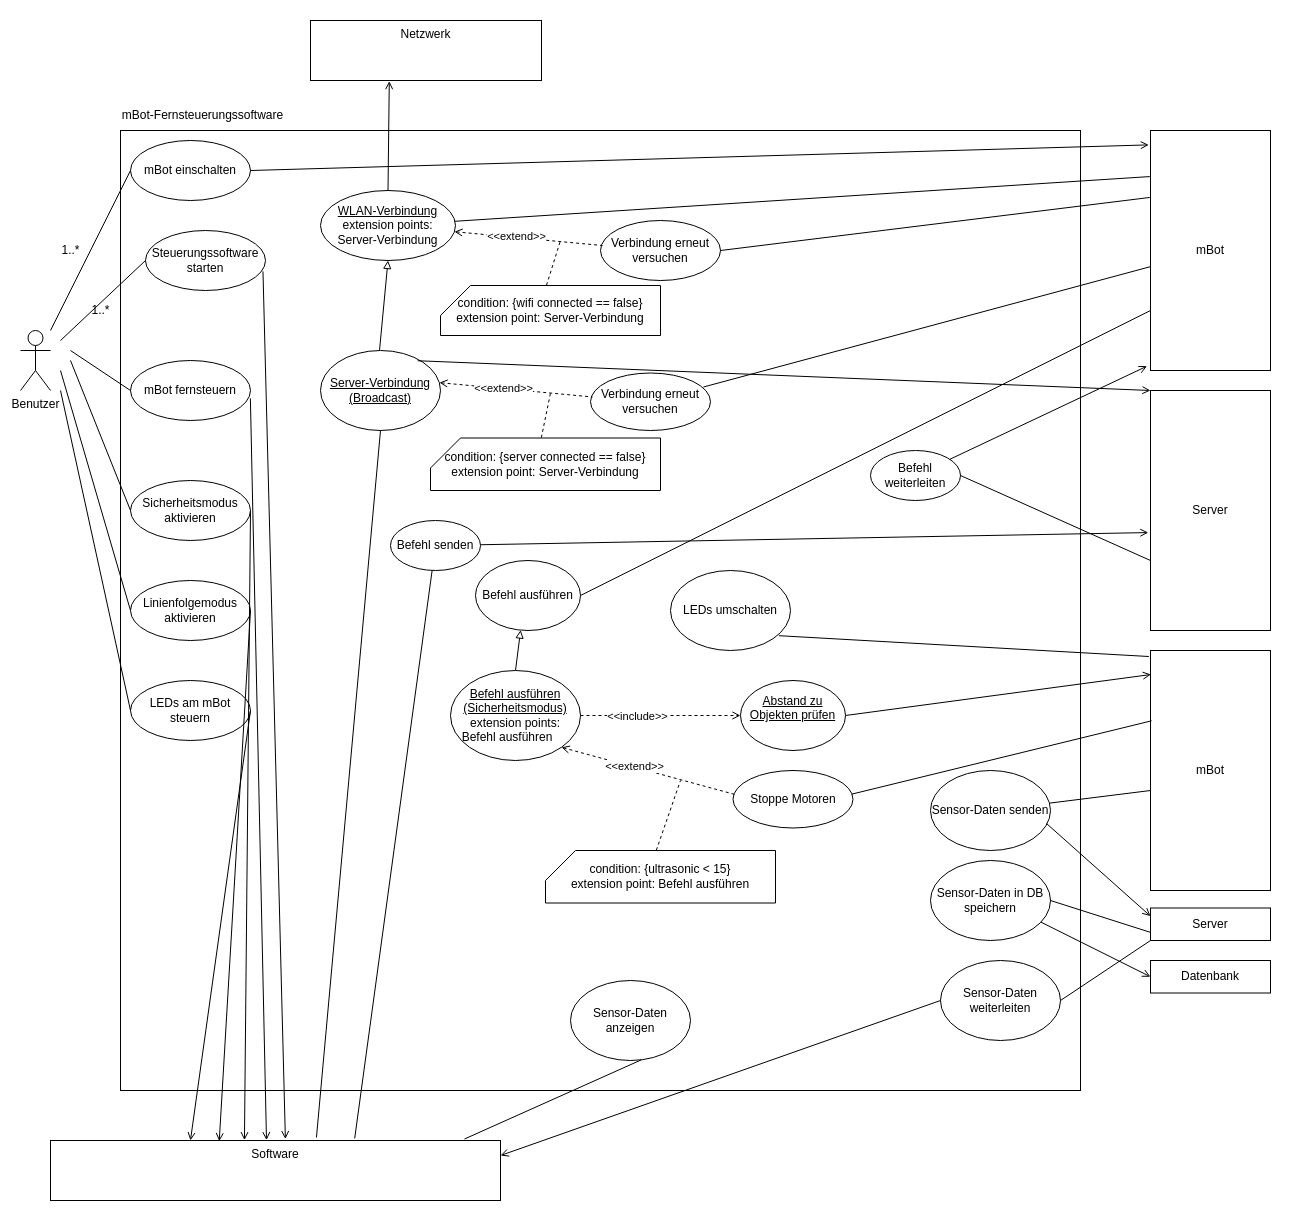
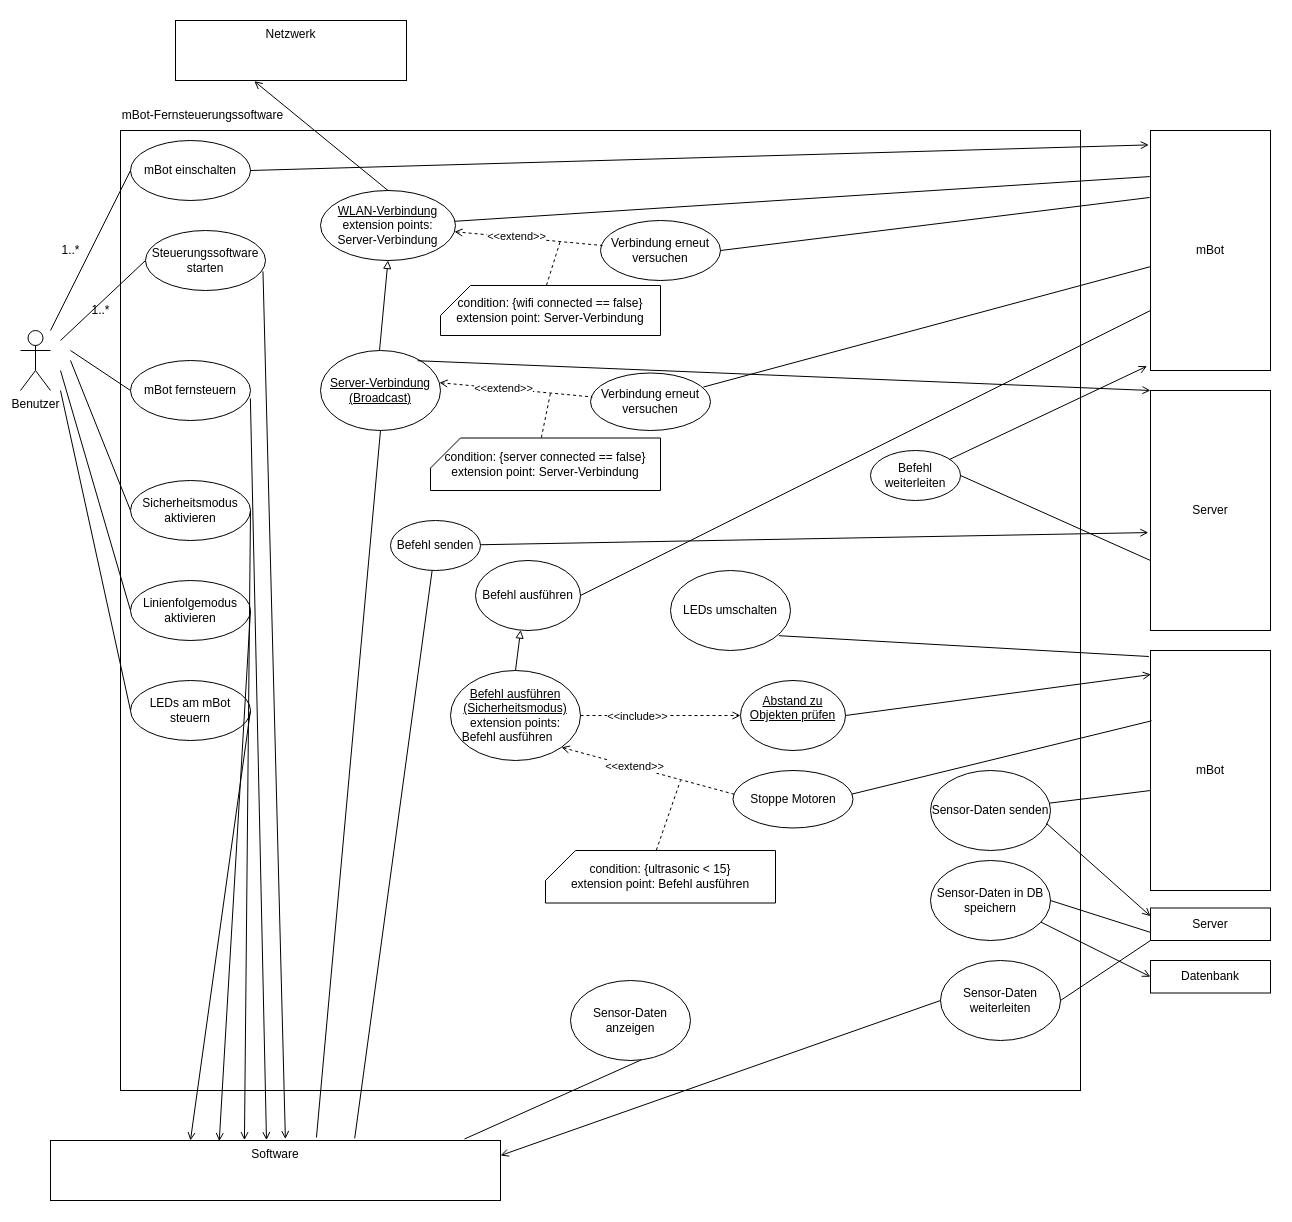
node "Netzwerk": moved (426, 51) -> (291, 51)
